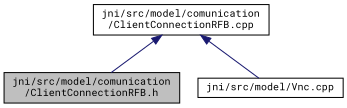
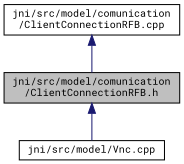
edge "jni/src/model/Vnc.cpp" -> "jni/src/model/comunication /ClientConnectionRFB.cpp": now "jni/src/model/Vnc.cpp" -> "jni/src/model/comunication /ClientConnectionRFB.h"
